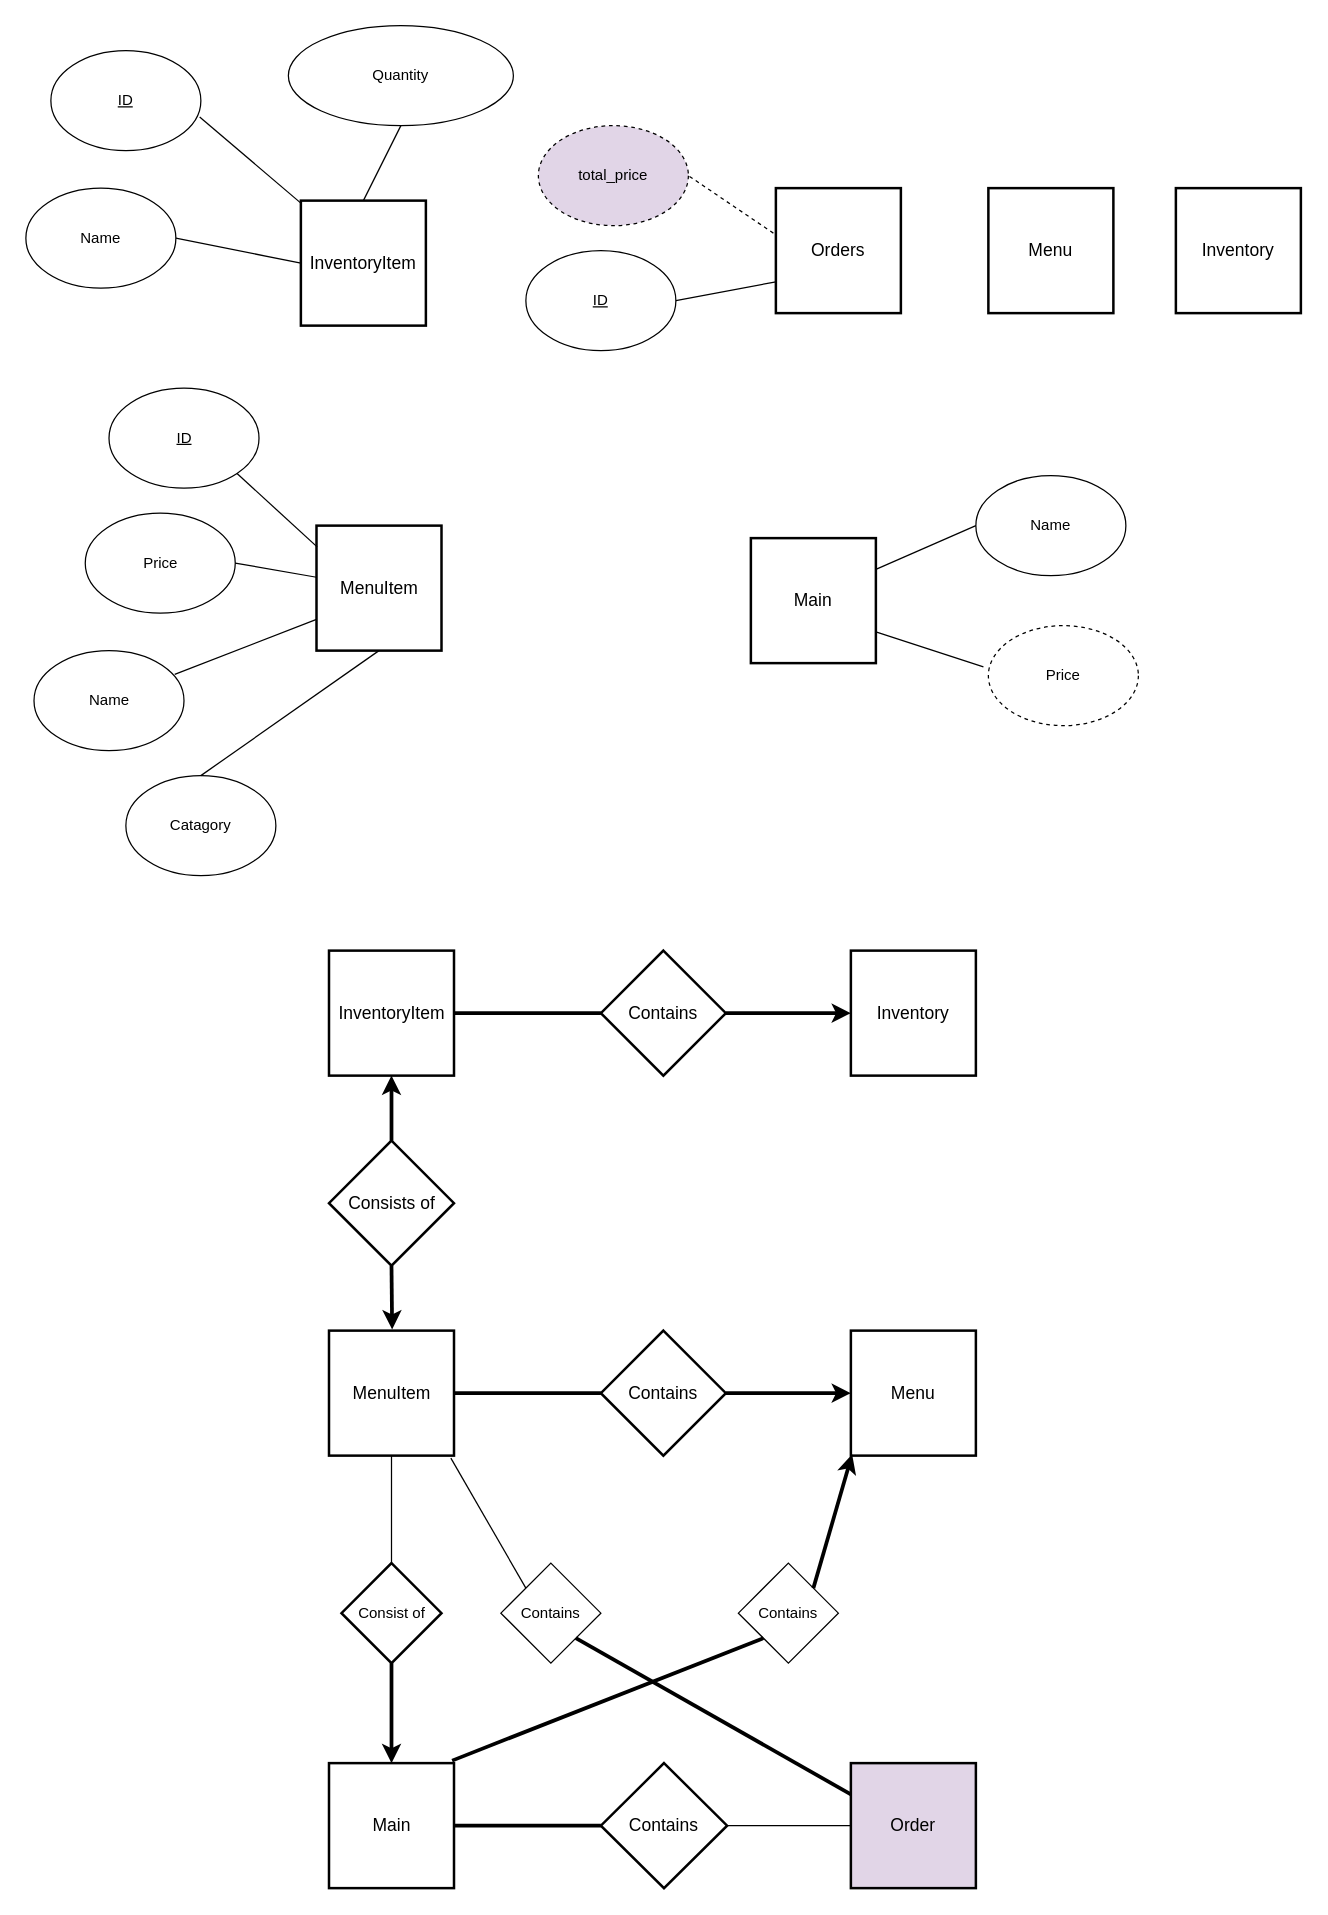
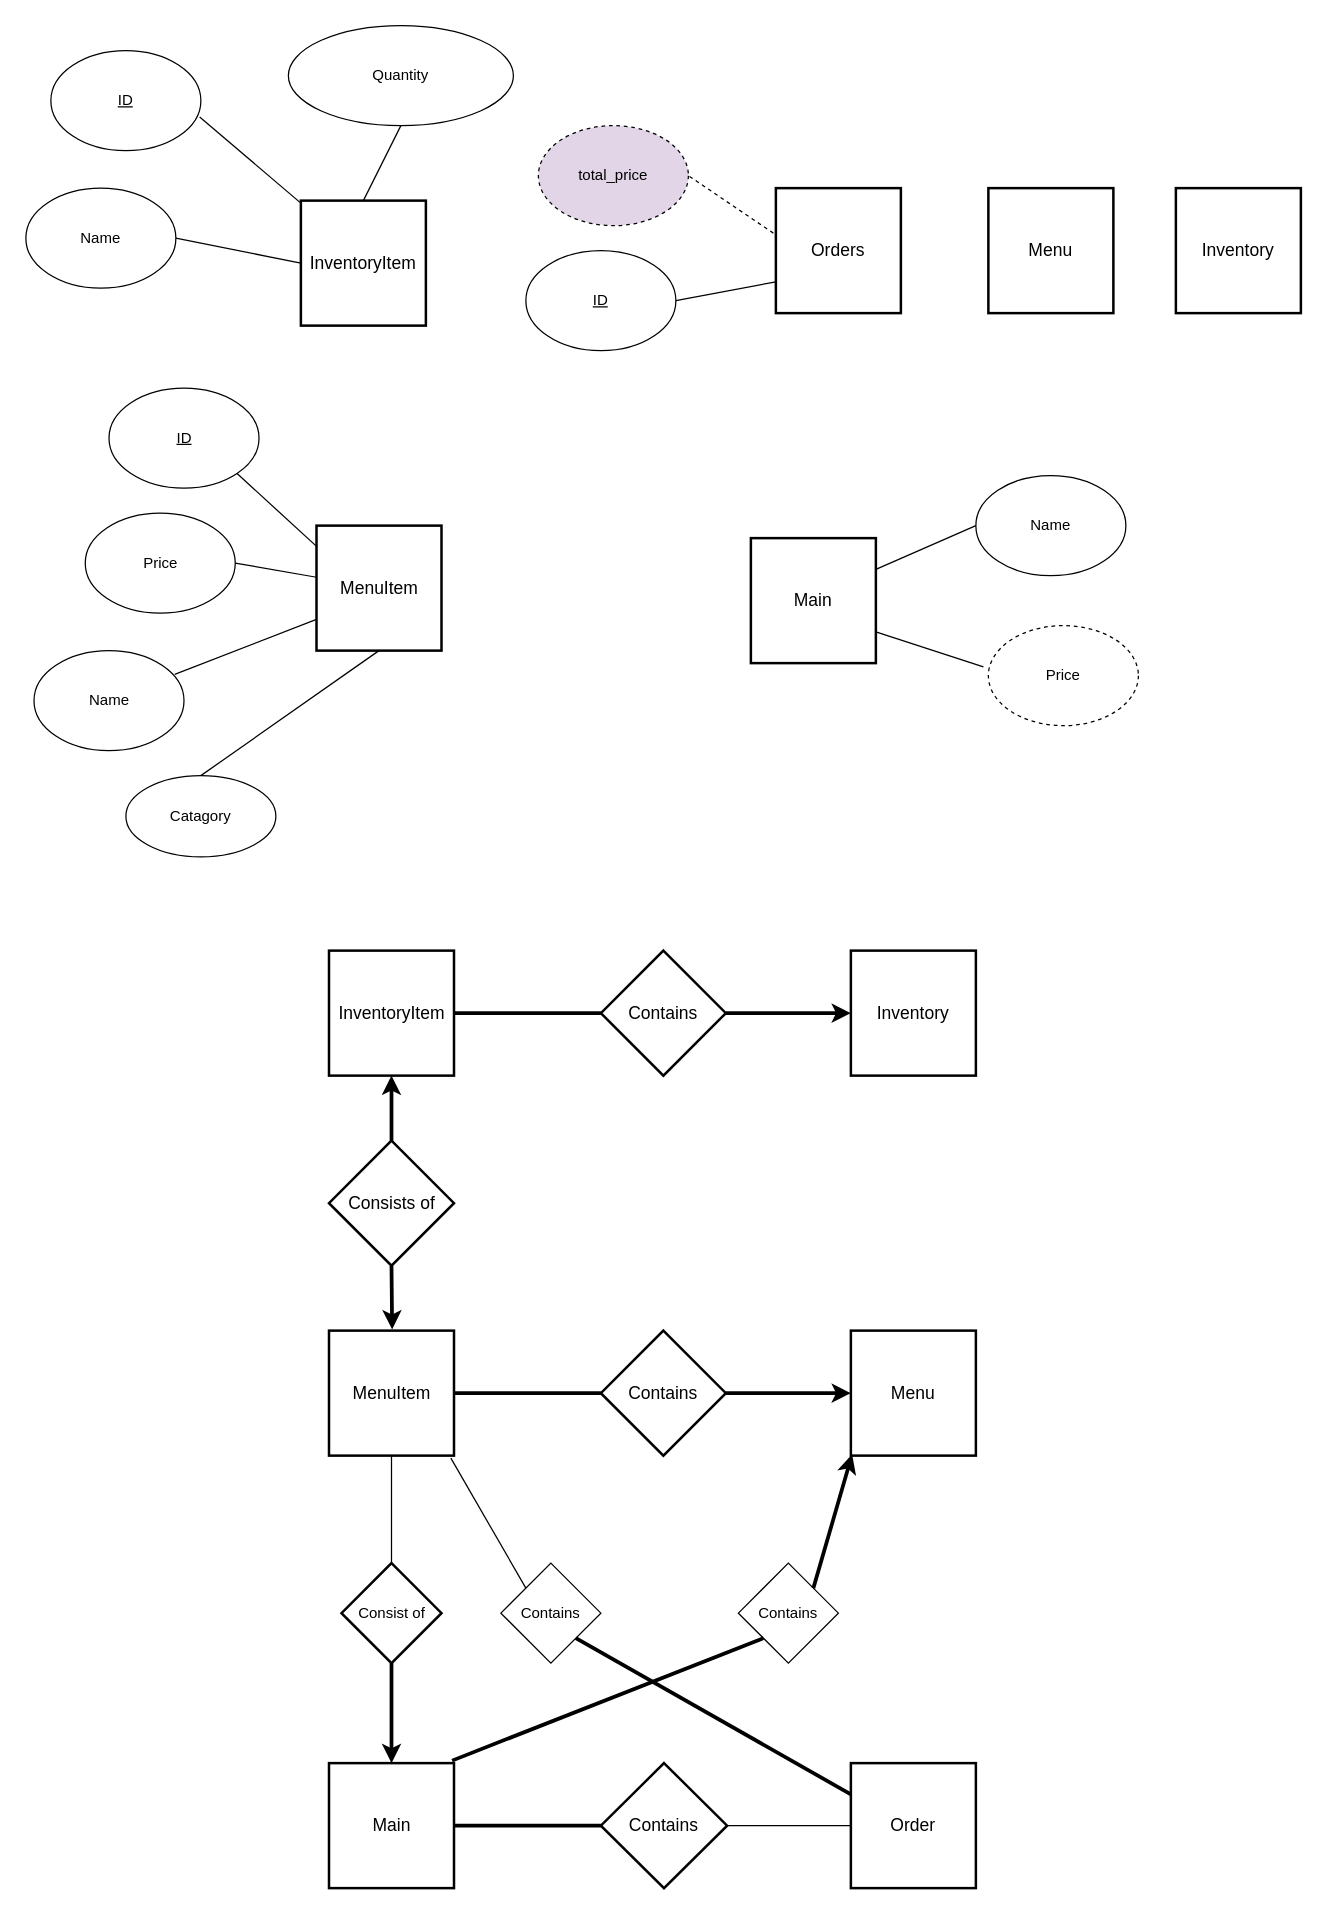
node "Catagory": size 150x100 -> 150x81
node "Order": fillcolor #e1d5e7 -> #ffffff
